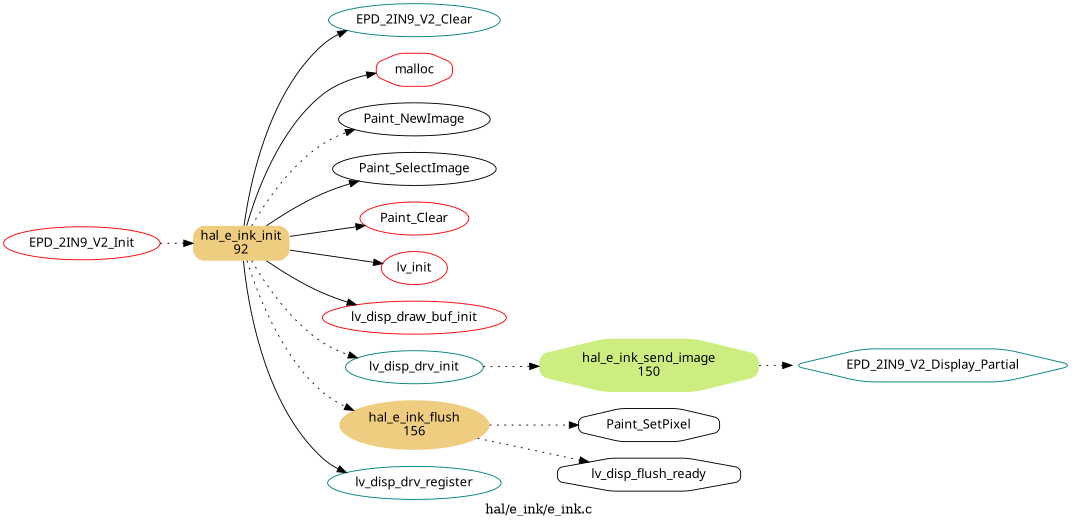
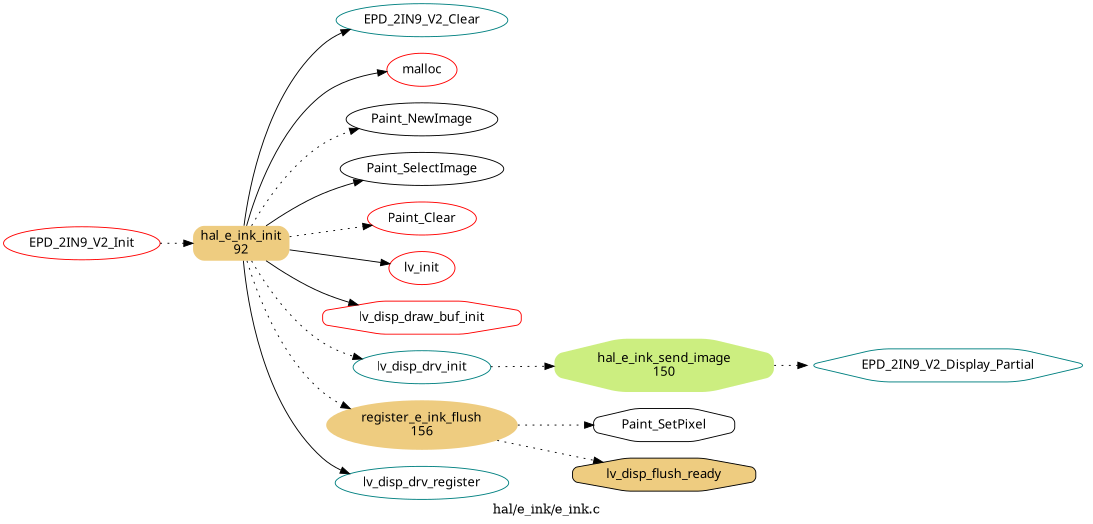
node "malloc": shape octagon -> ellipse
edge "hal_e_ink_init 92" -> "Paint_Clear": style solid -> dotted
node "lv_disp_draw_buf_init": shape ellipse -> octagon
node "hal_e_ink_flush 156": label "hal_e_ink_flush 156" -> "register_e_ink_flush 156"
node "lv_disp_flush_ready": fillcolor #ffffff -> #eecc80
